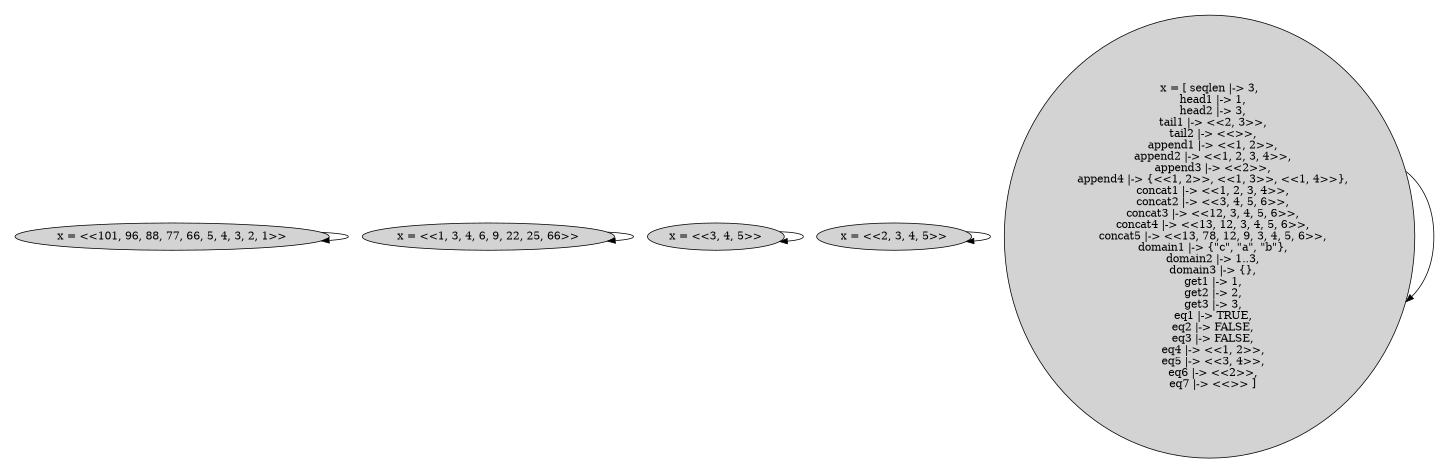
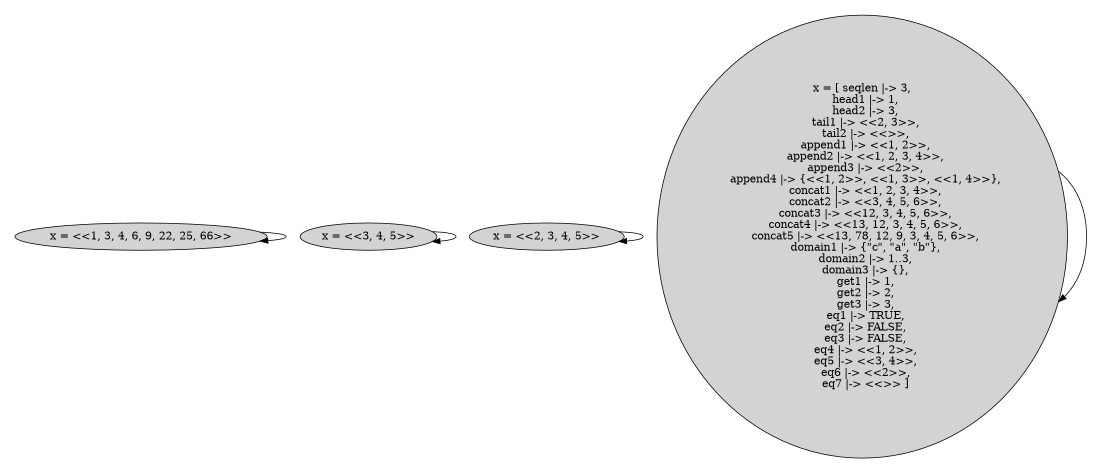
node "x = <<101, 96, 88, 77, 66, 5, 4, 3, 2, 1>>": removed
